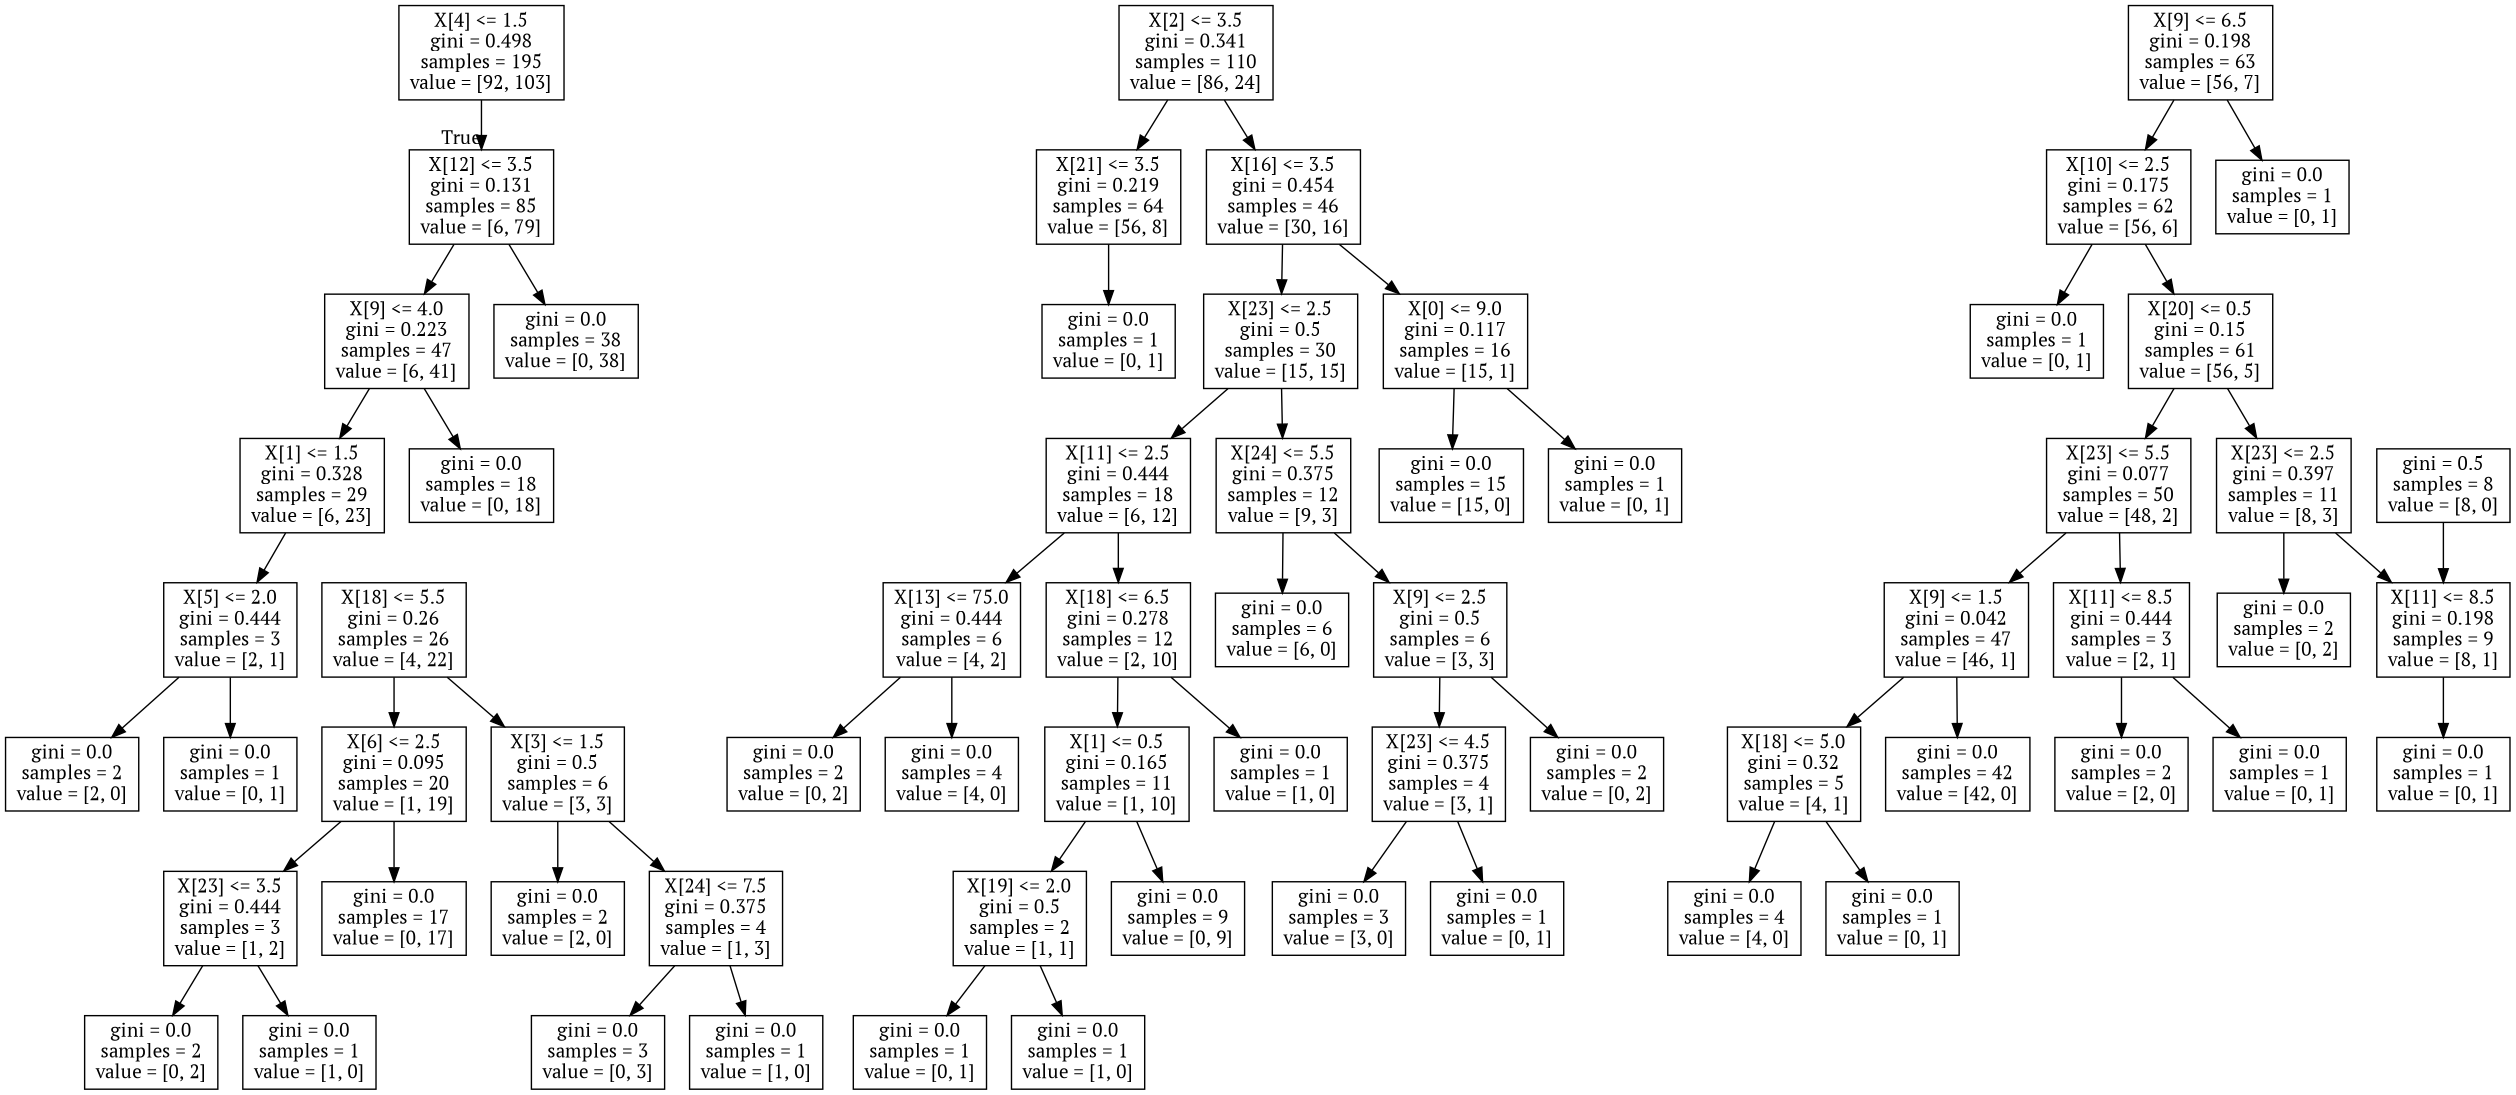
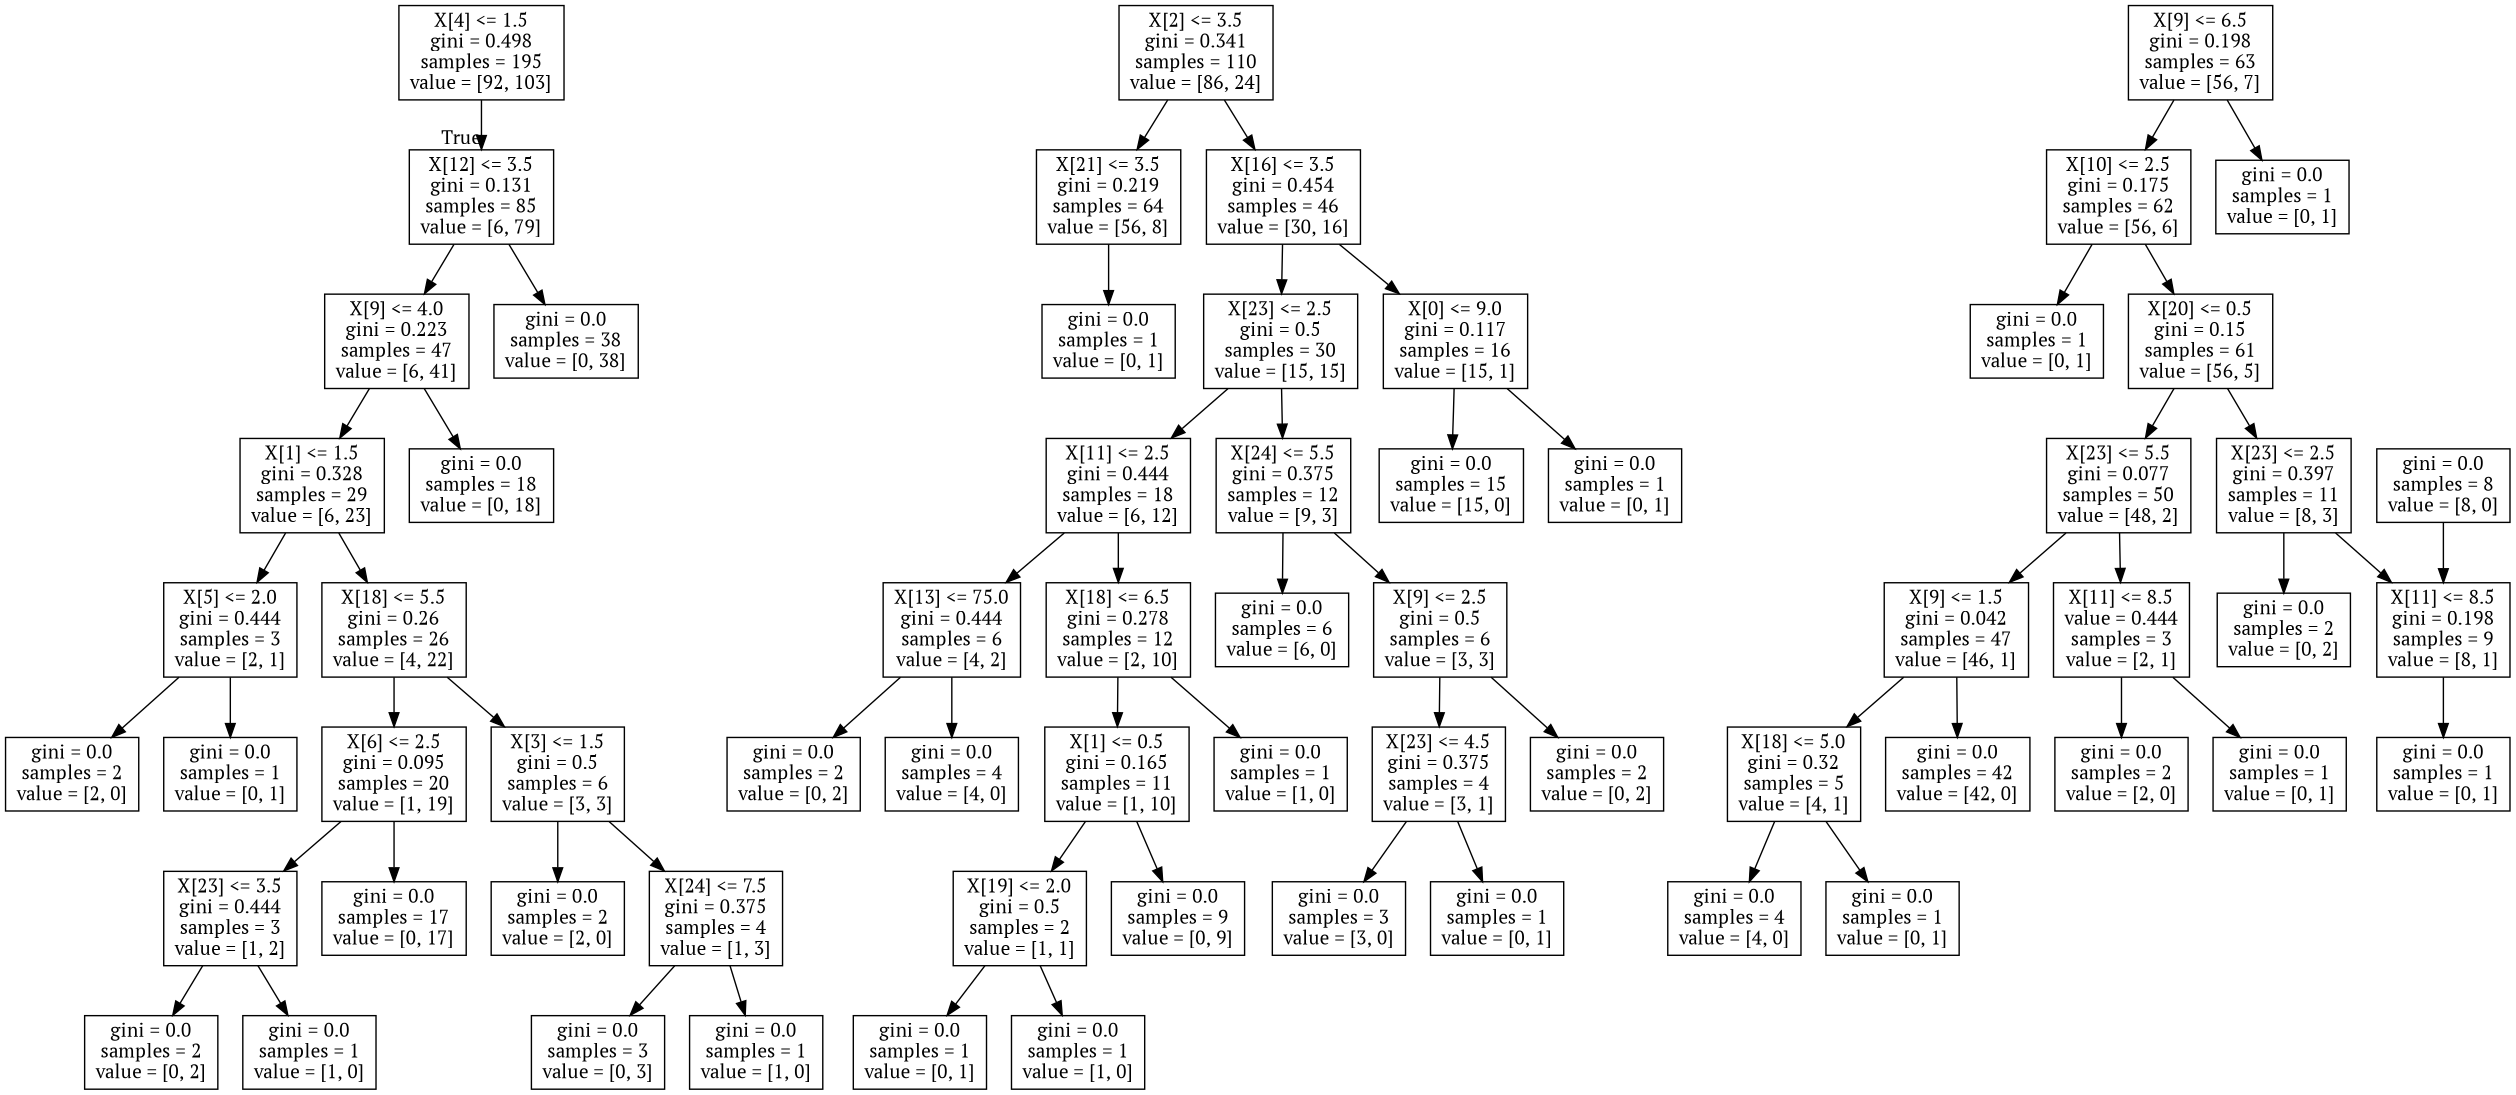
node "gini = 0.5 samples = 8 value = [8, 0]": label "gini = 0.5 samples = 8 value = [8, 0]" -> "gini = 0.0 samples = 8 value = [8, 0]"
edge "X[1] <= 1.5 gini = 0.328 samples = 29 value = [6, 23]" -> "X[18] <= 5.5 gini = 0.26 samples = 26 value = [4, 22]": added
node "X[11] <= 8.5 gini = 0.444 samples = 3 value = [2, 1]": label "X[11] <= 8.5 gini = 0.444 samples = 3 value = [2, 1]" -> "X[11] <= 8.5 value = 0.444 samples = 3 value = [2, 1]"
